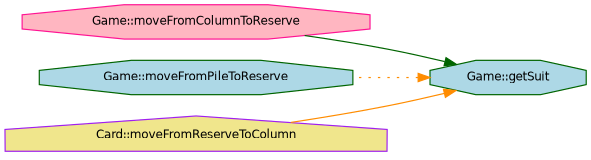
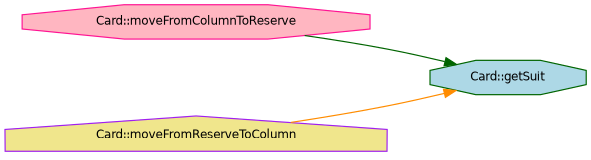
node "Game::moveFromColumnToReserve": label "Game::moveFromColumnToReserve" -> "Card::moveFromColumnToReserve"
node "Game::moveFromPileToReserve": removed
node "Game::getSuit": label "Game::getSuit" -> "Card::getSuit"
